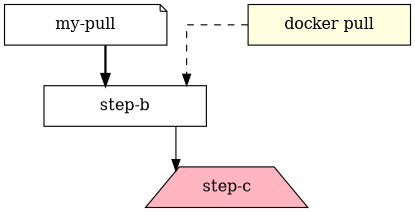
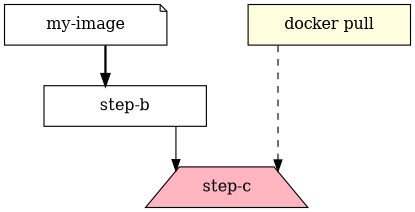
node "my-pull": label "my-pull" -> "my-image"
edge "docker pull" -> "step-b": now "docker pull" -> "step-c"
